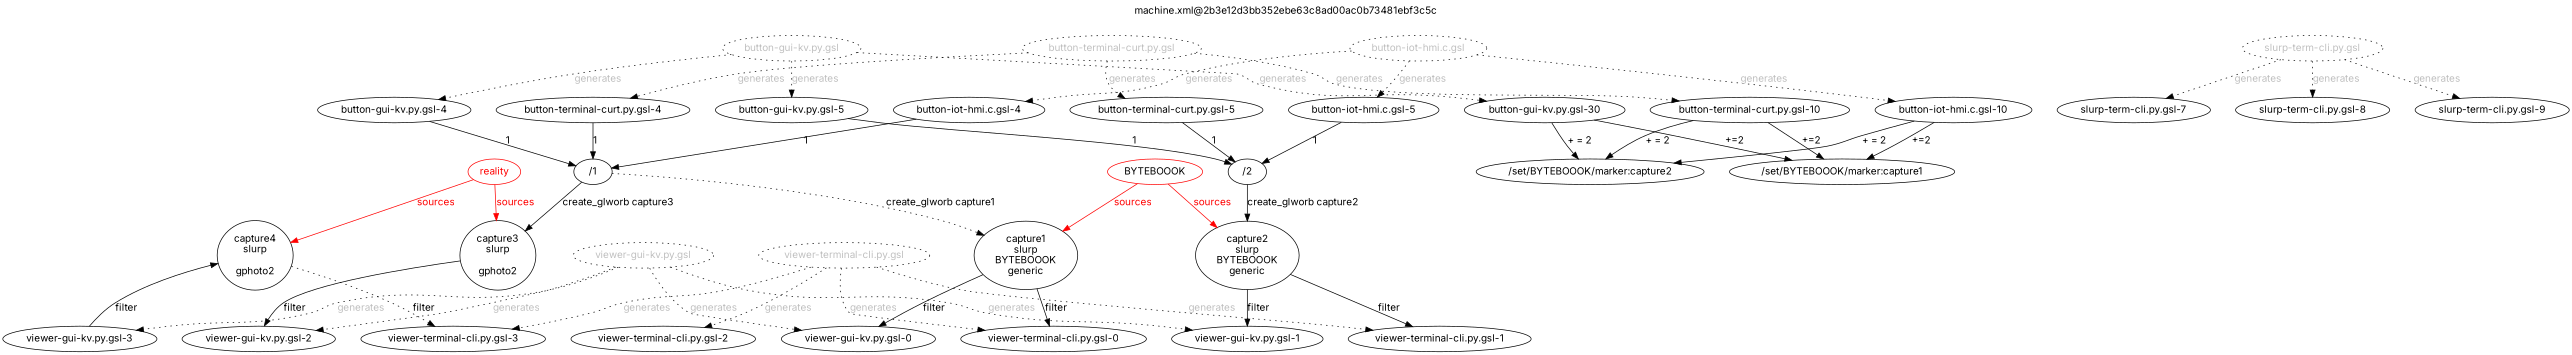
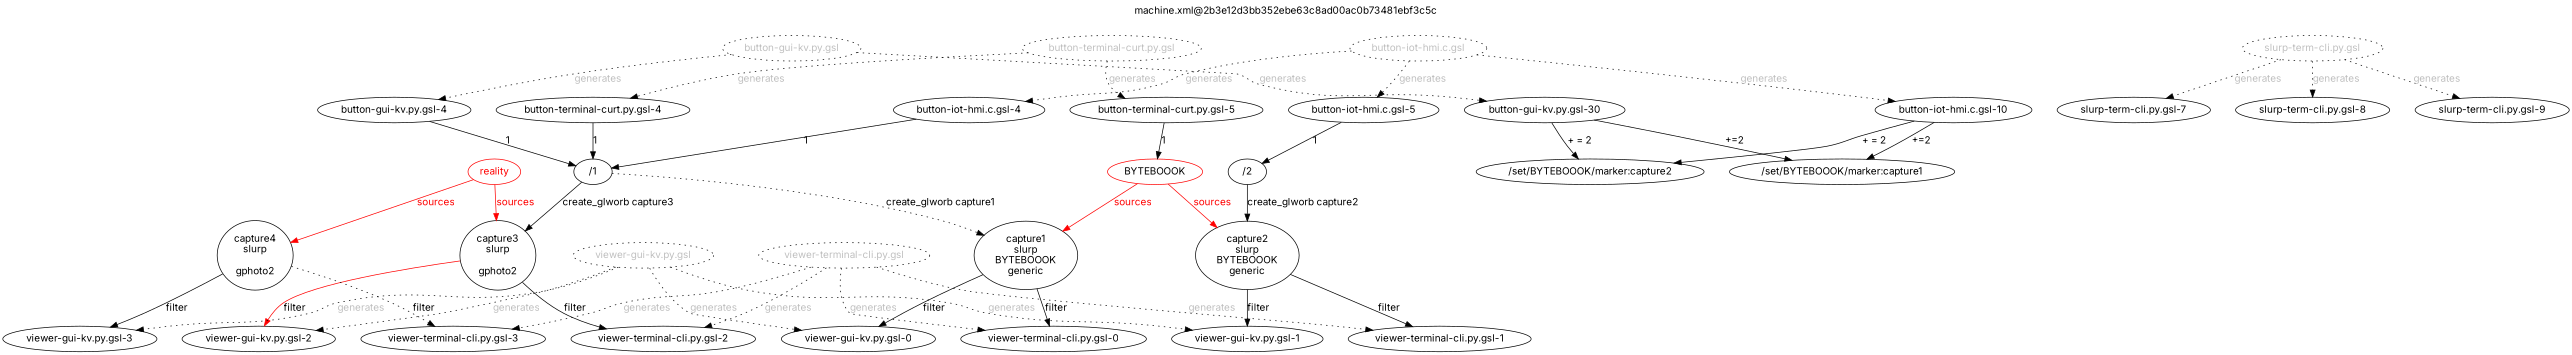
node "button-gui-kv.py.gsl-5": removed
node "button-terminal-curt.py.gsl-10": removed
edge "button-terminal-curt.py.gsl-5" -> "/2": now "button-terminal-curt.py.gsl-5" -> "BYTEBOOOK"
edge "capture3 slurp gphoto2" -> "viewer-gui-kv.py.gsl-2": color black -> red
edge "viewer-gui-kv.py.gsl-3" -> "capture4 slurp gphoto2": reversed
edge "capture3 slurp gphoto2" -> "viewer-terminal-cli.py.gsl-2": added, label "filter"
